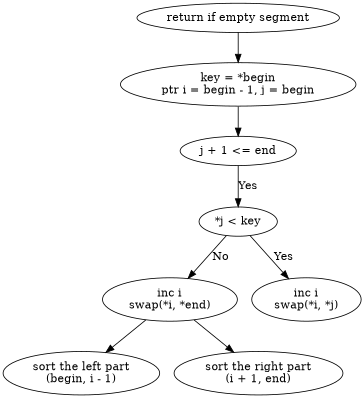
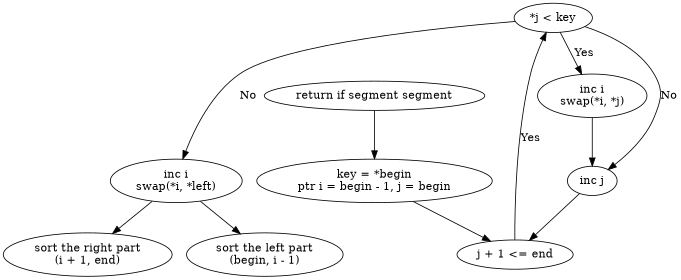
node "return if empty segment": label "return if empty segment" -> "return if segment segment"
node "inc j": added
node "inc i swap(*i, *end)": label "inc i swap(*i, *end)" -> "inc i swap(*i, *left)"
